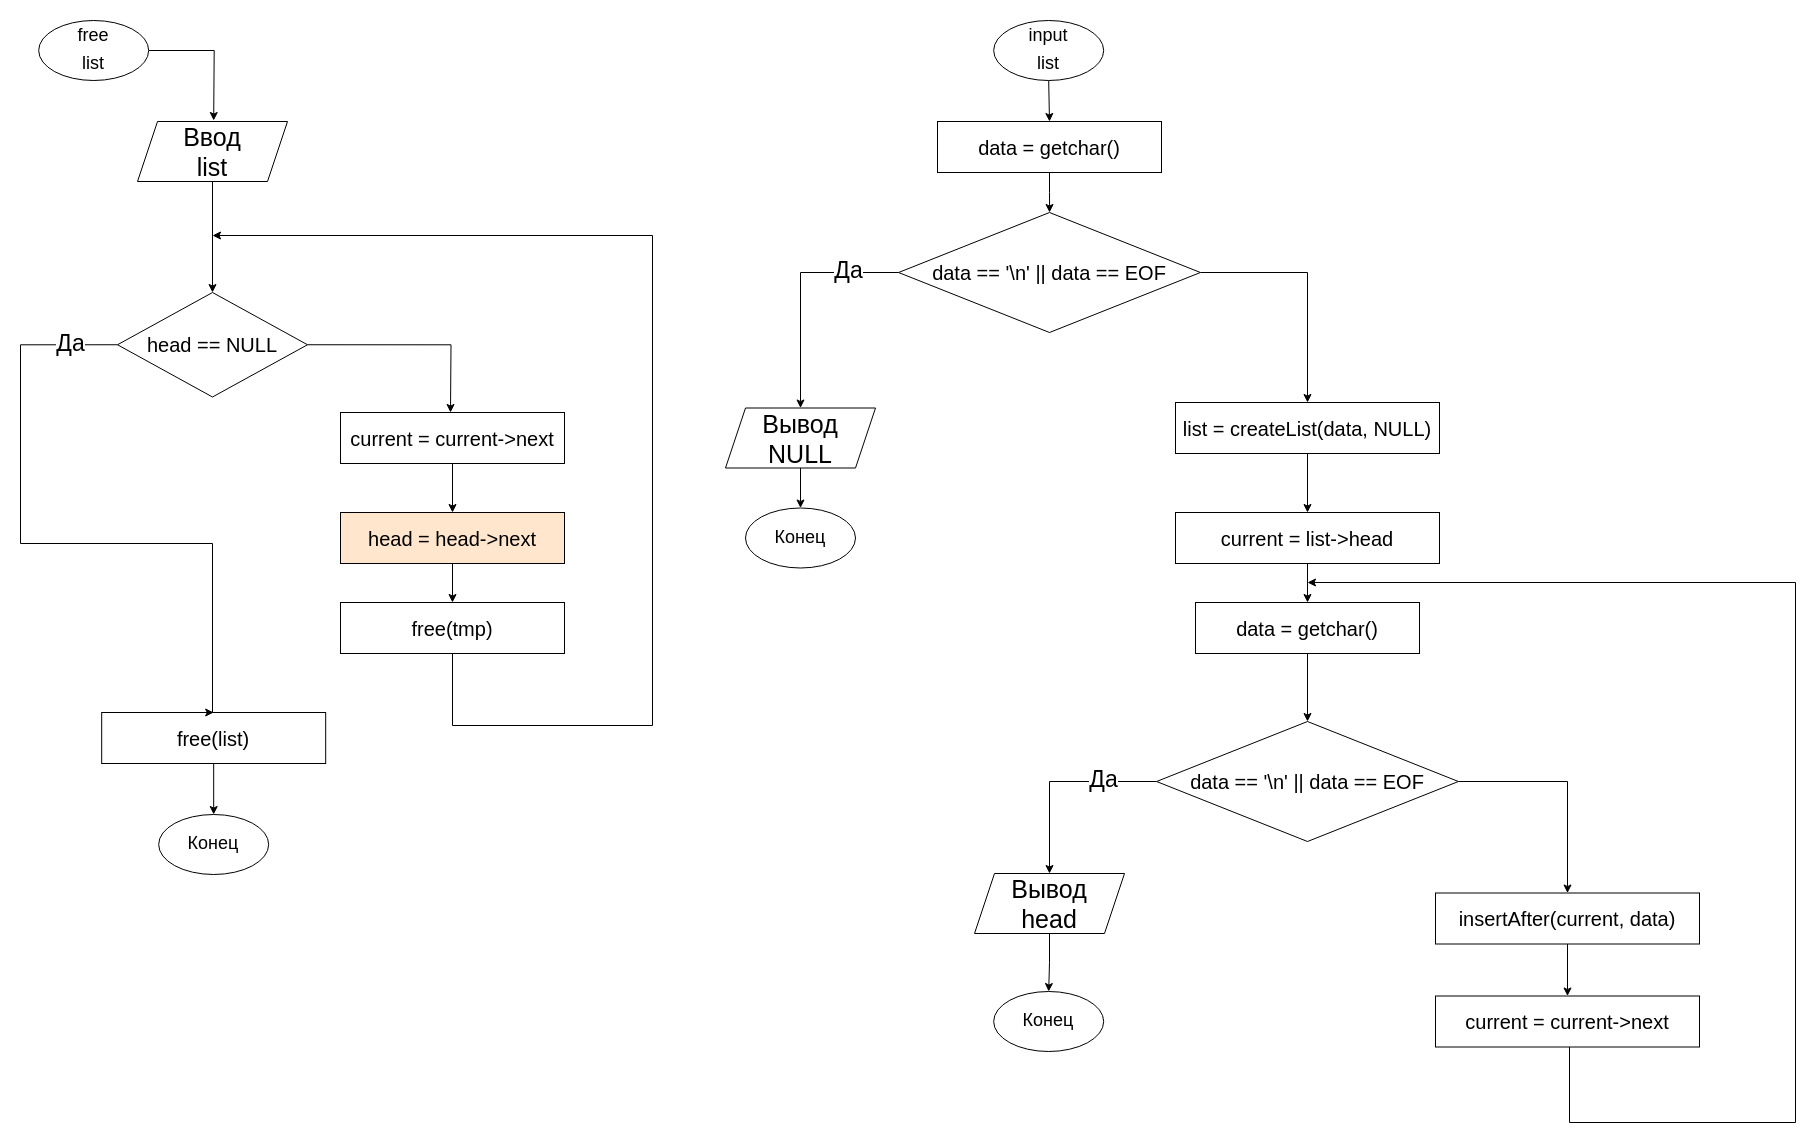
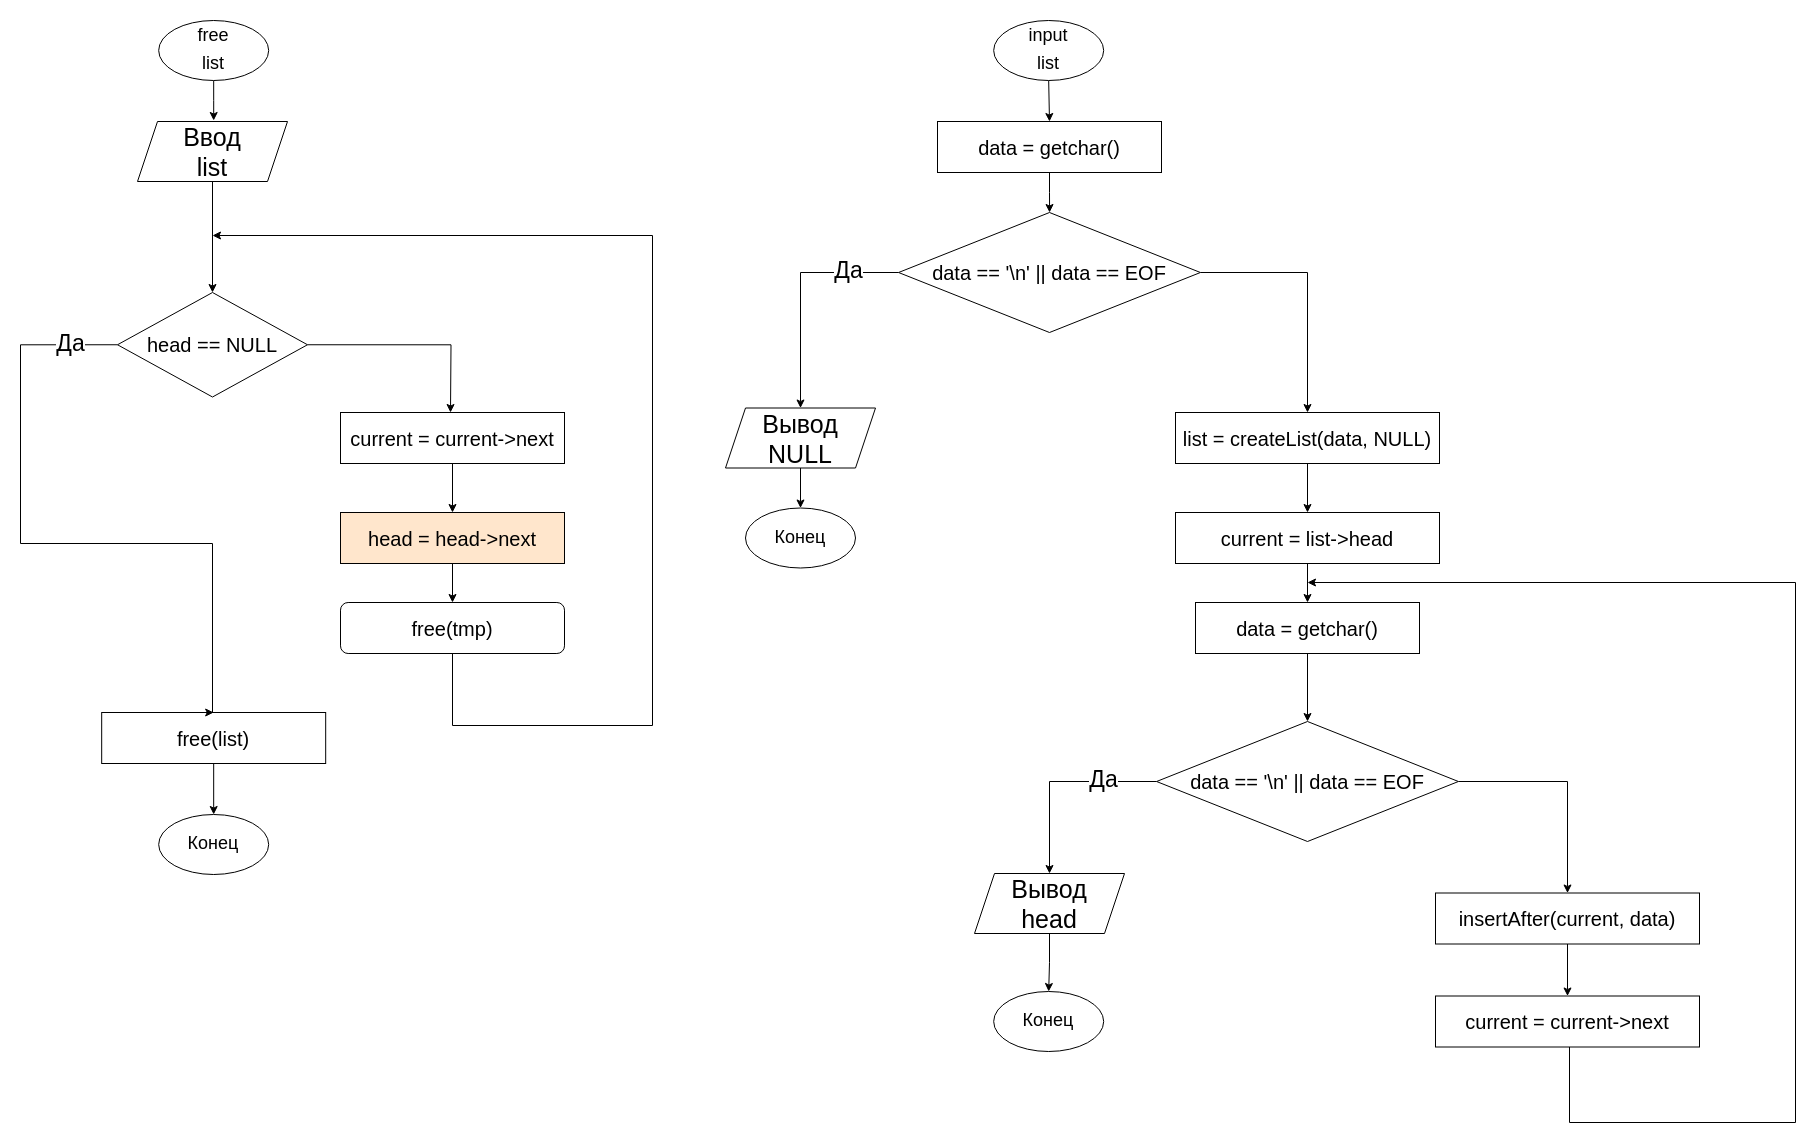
node "free list": moved (94, 51) -> (214, 51)
node "list = createList(data, NULL)": moved (1308, 428) -> (1308, 438)
node "free(tmp)": shape rectangle -> rounded rectangle
